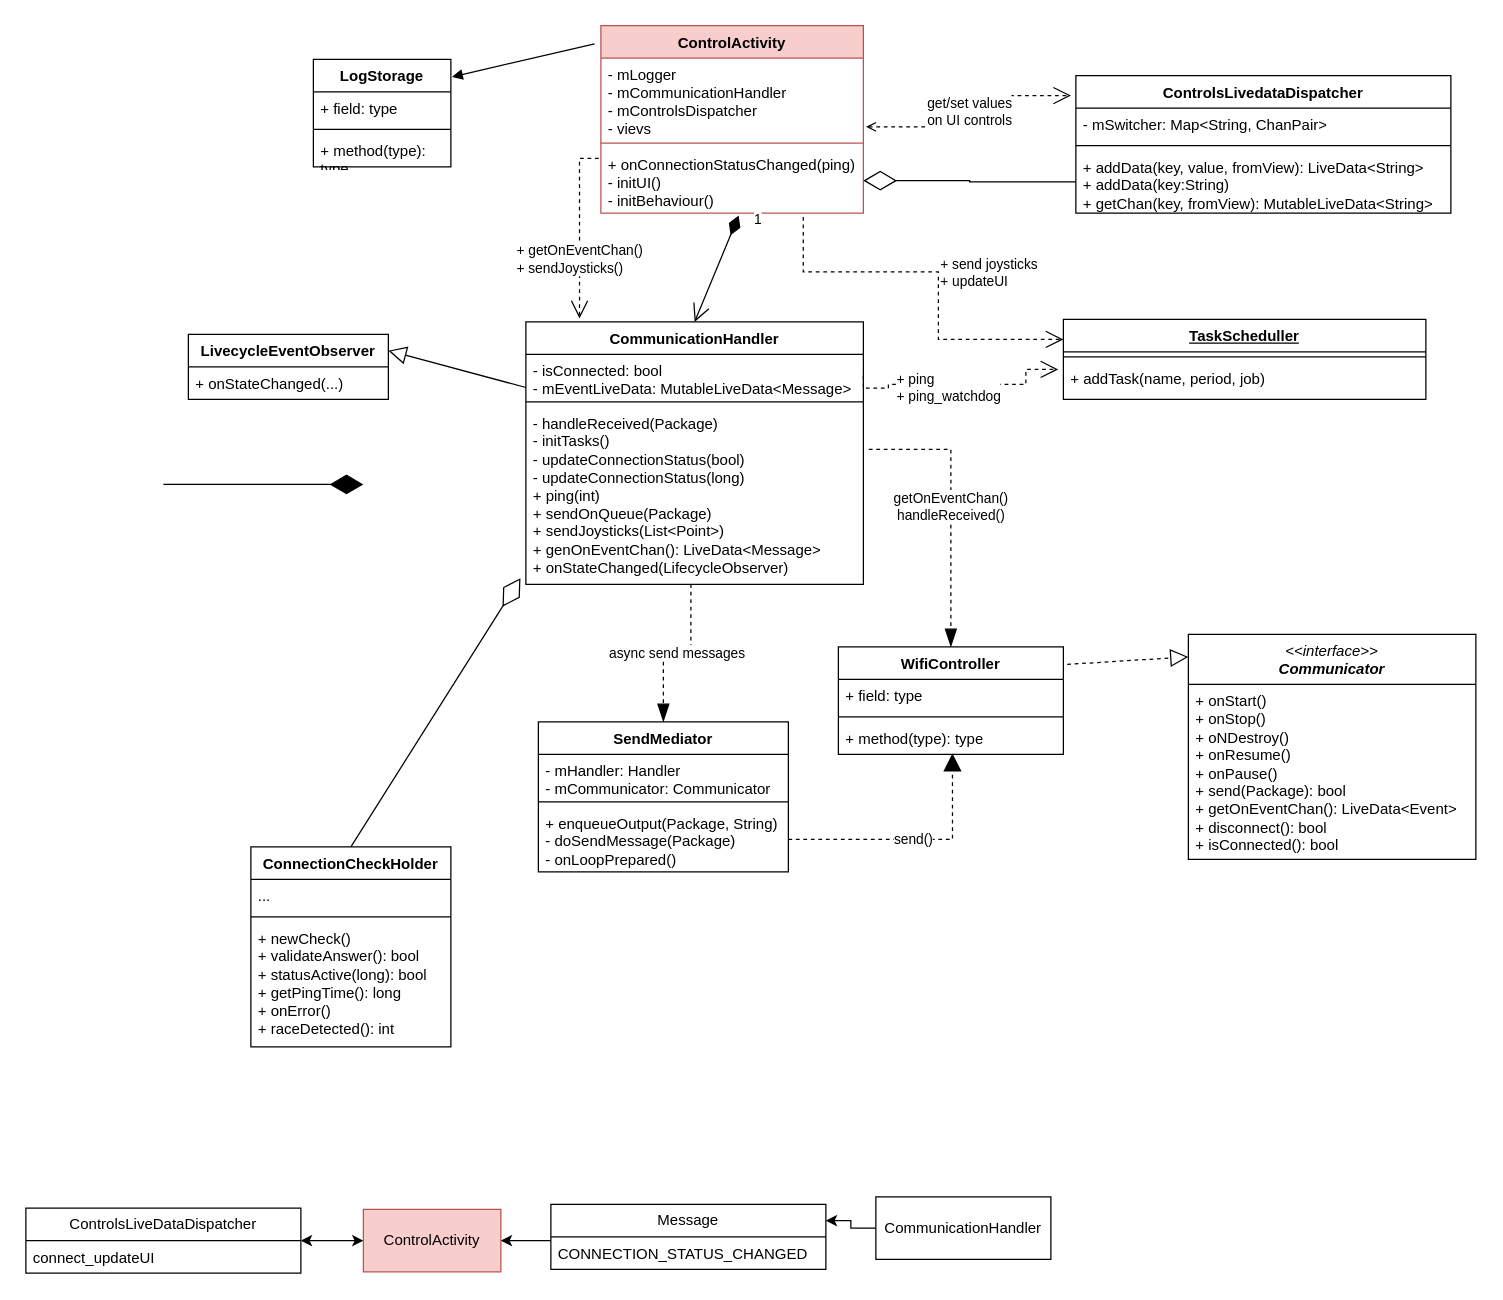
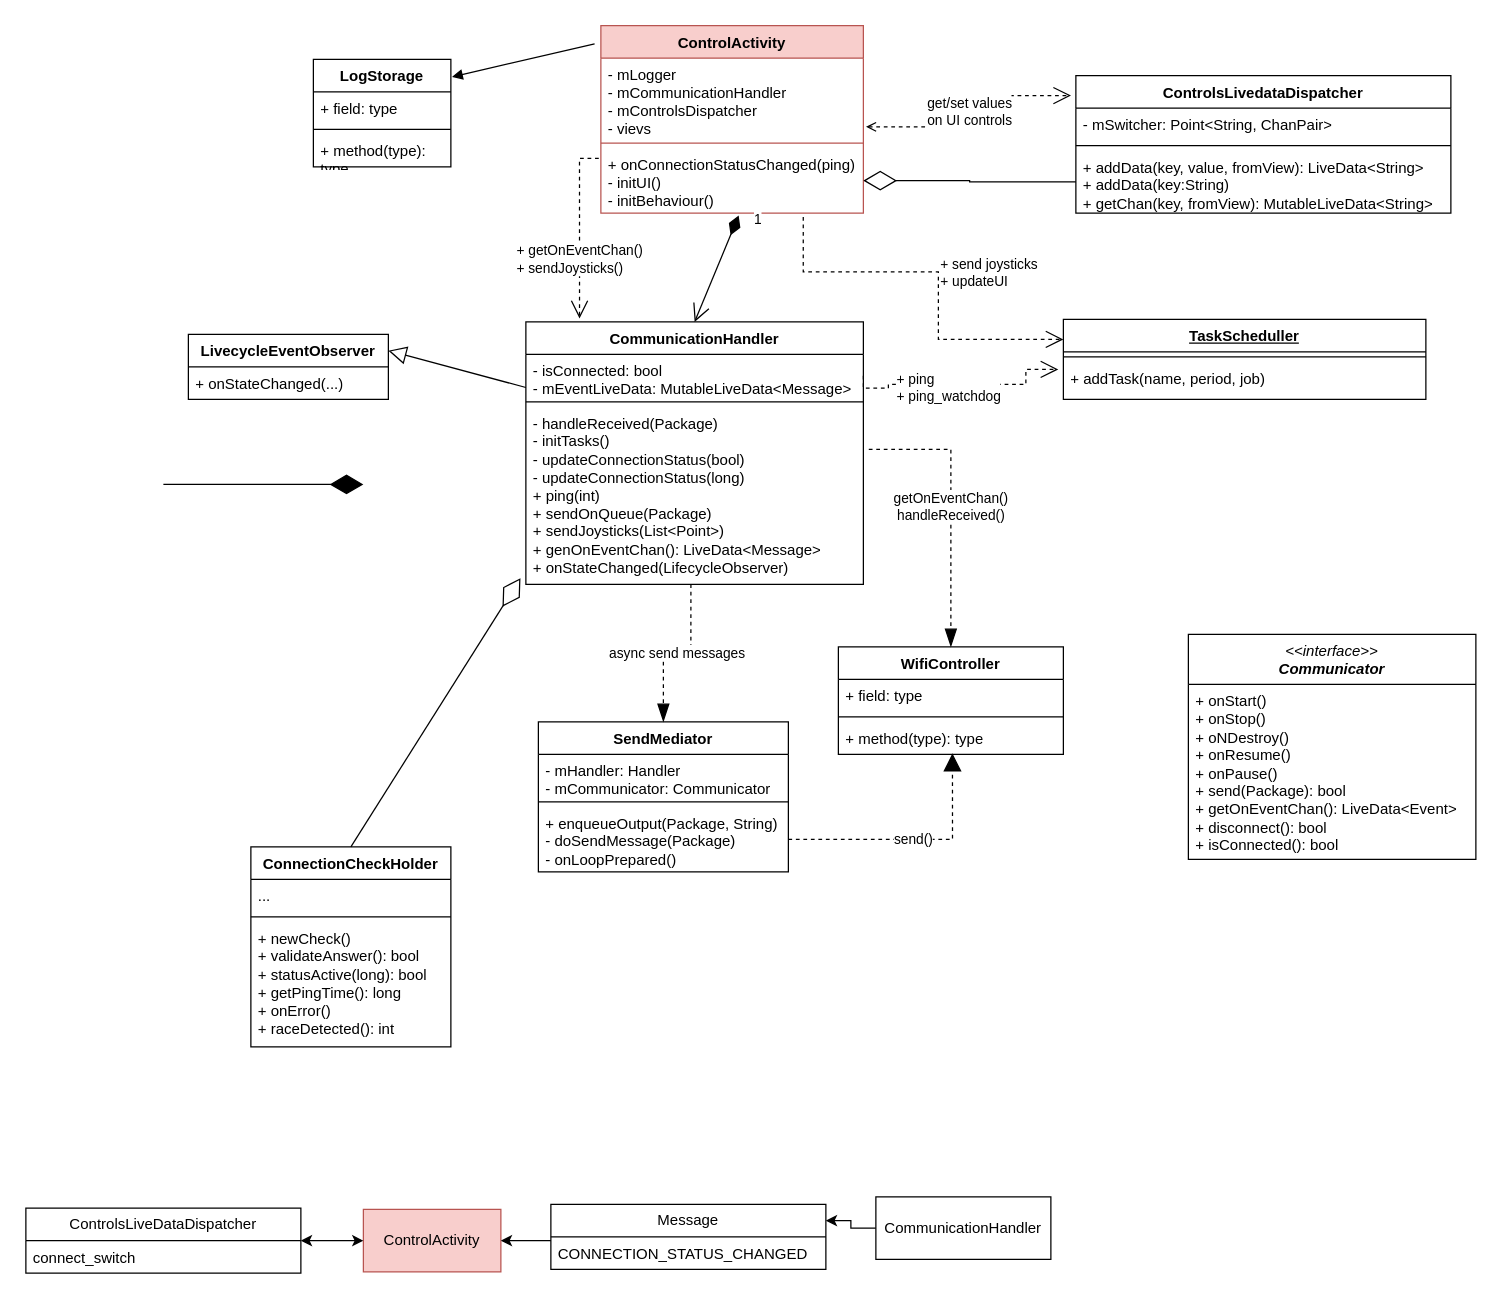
node "- mSwitcher: Map<String, ChanPair>": label "- mSwitcher: Map<String, ChanPair>" -> "- mSwitcher: Point<String, ChanPair>"
edge "WifiController" -> "<<interface>> Communicator": removed
node "connect_updateUI": label "connect_updateUI" -> "connect_switch"
